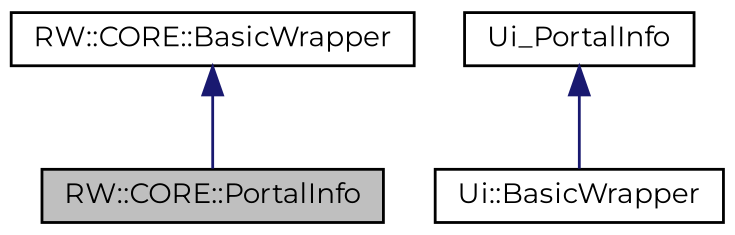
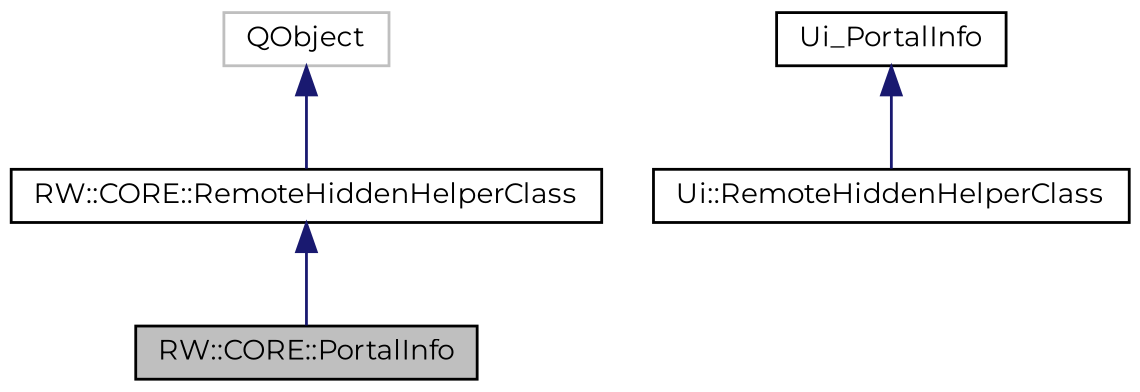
node "RW::CORE::BasicWrapper": label "RW::CORE::BasicWrapper" -> "RW::CORE::RemoteHiddenHelperClass"
node "QObject": added
node "Ui::BasicWrapper": label "Ui::BasicWrapper" -> "Ui::RemoteHiddenHelperClass"
